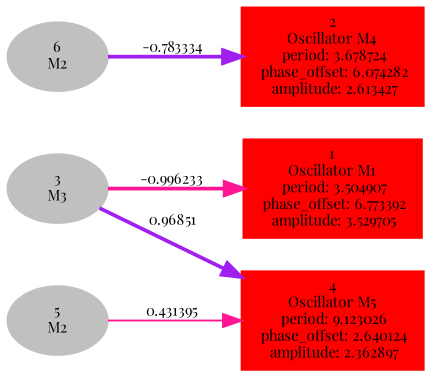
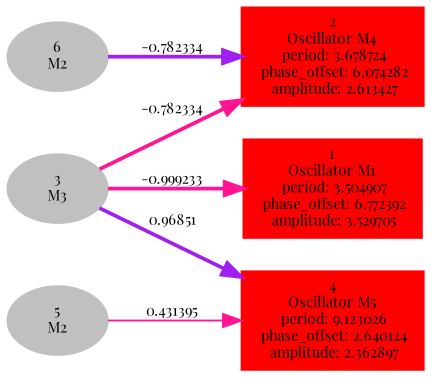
edge "6" -> "2": label "-0.783334 " -> "-0.782334 "
edge "3" -> "2": added, label "-0.782334"
edge "3" -> "1": label "-0.996233 " -> "-0.999233 "
node "1": text "phase_offset: 6.773392" -> "phase_offset: 6.772392"
